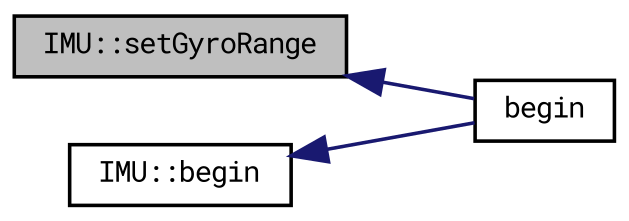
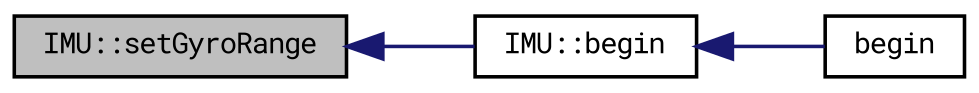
edge "begin" -> "IMU::setGyroRange": now "IMU::begin" -> "IMU::setGyroRange"
